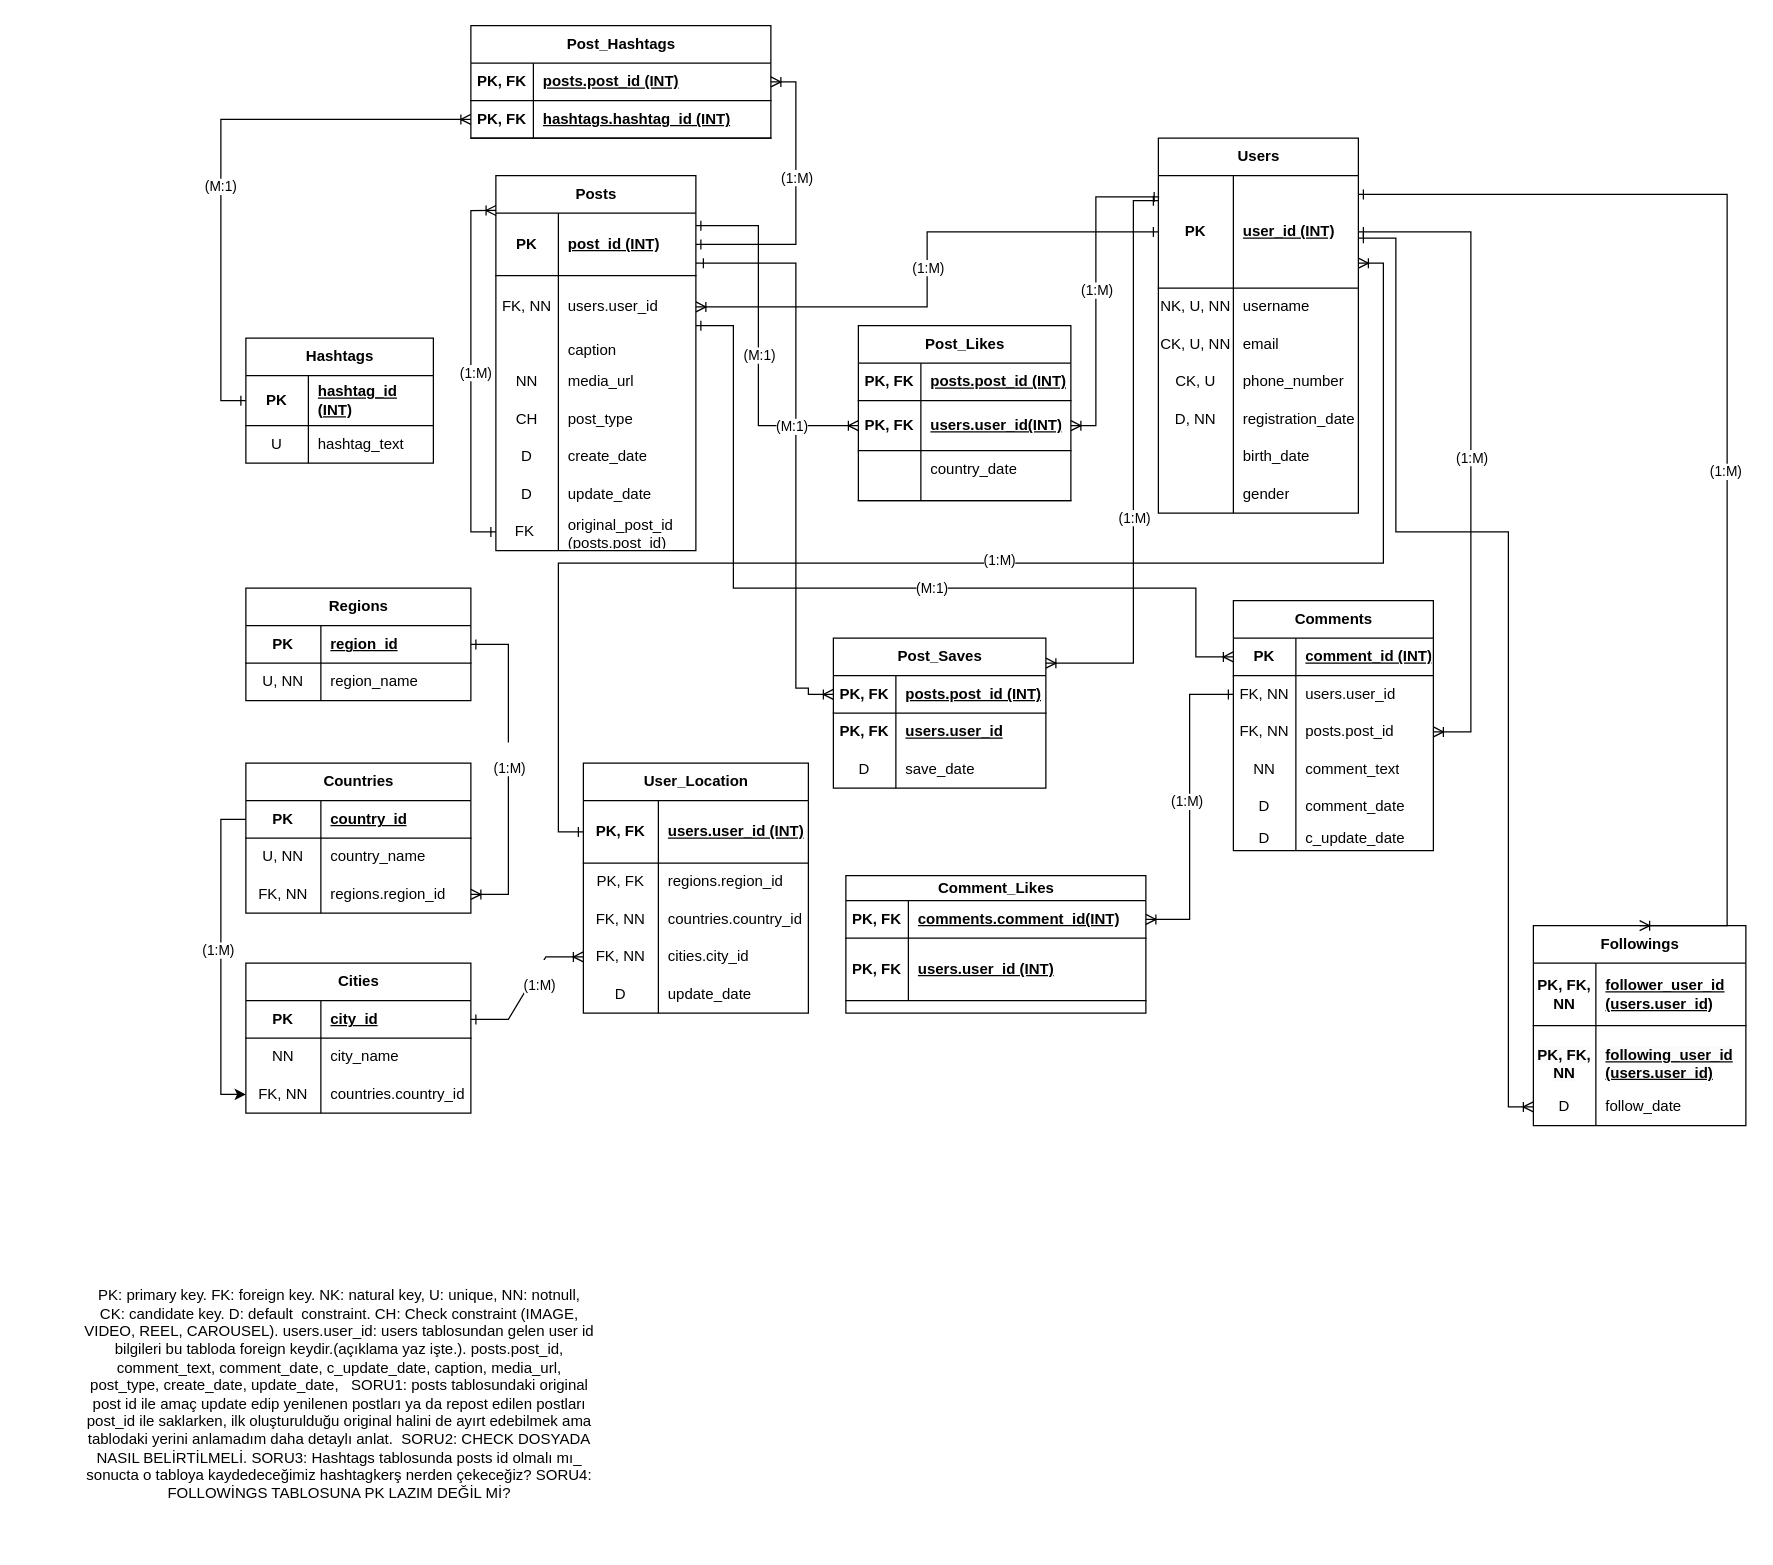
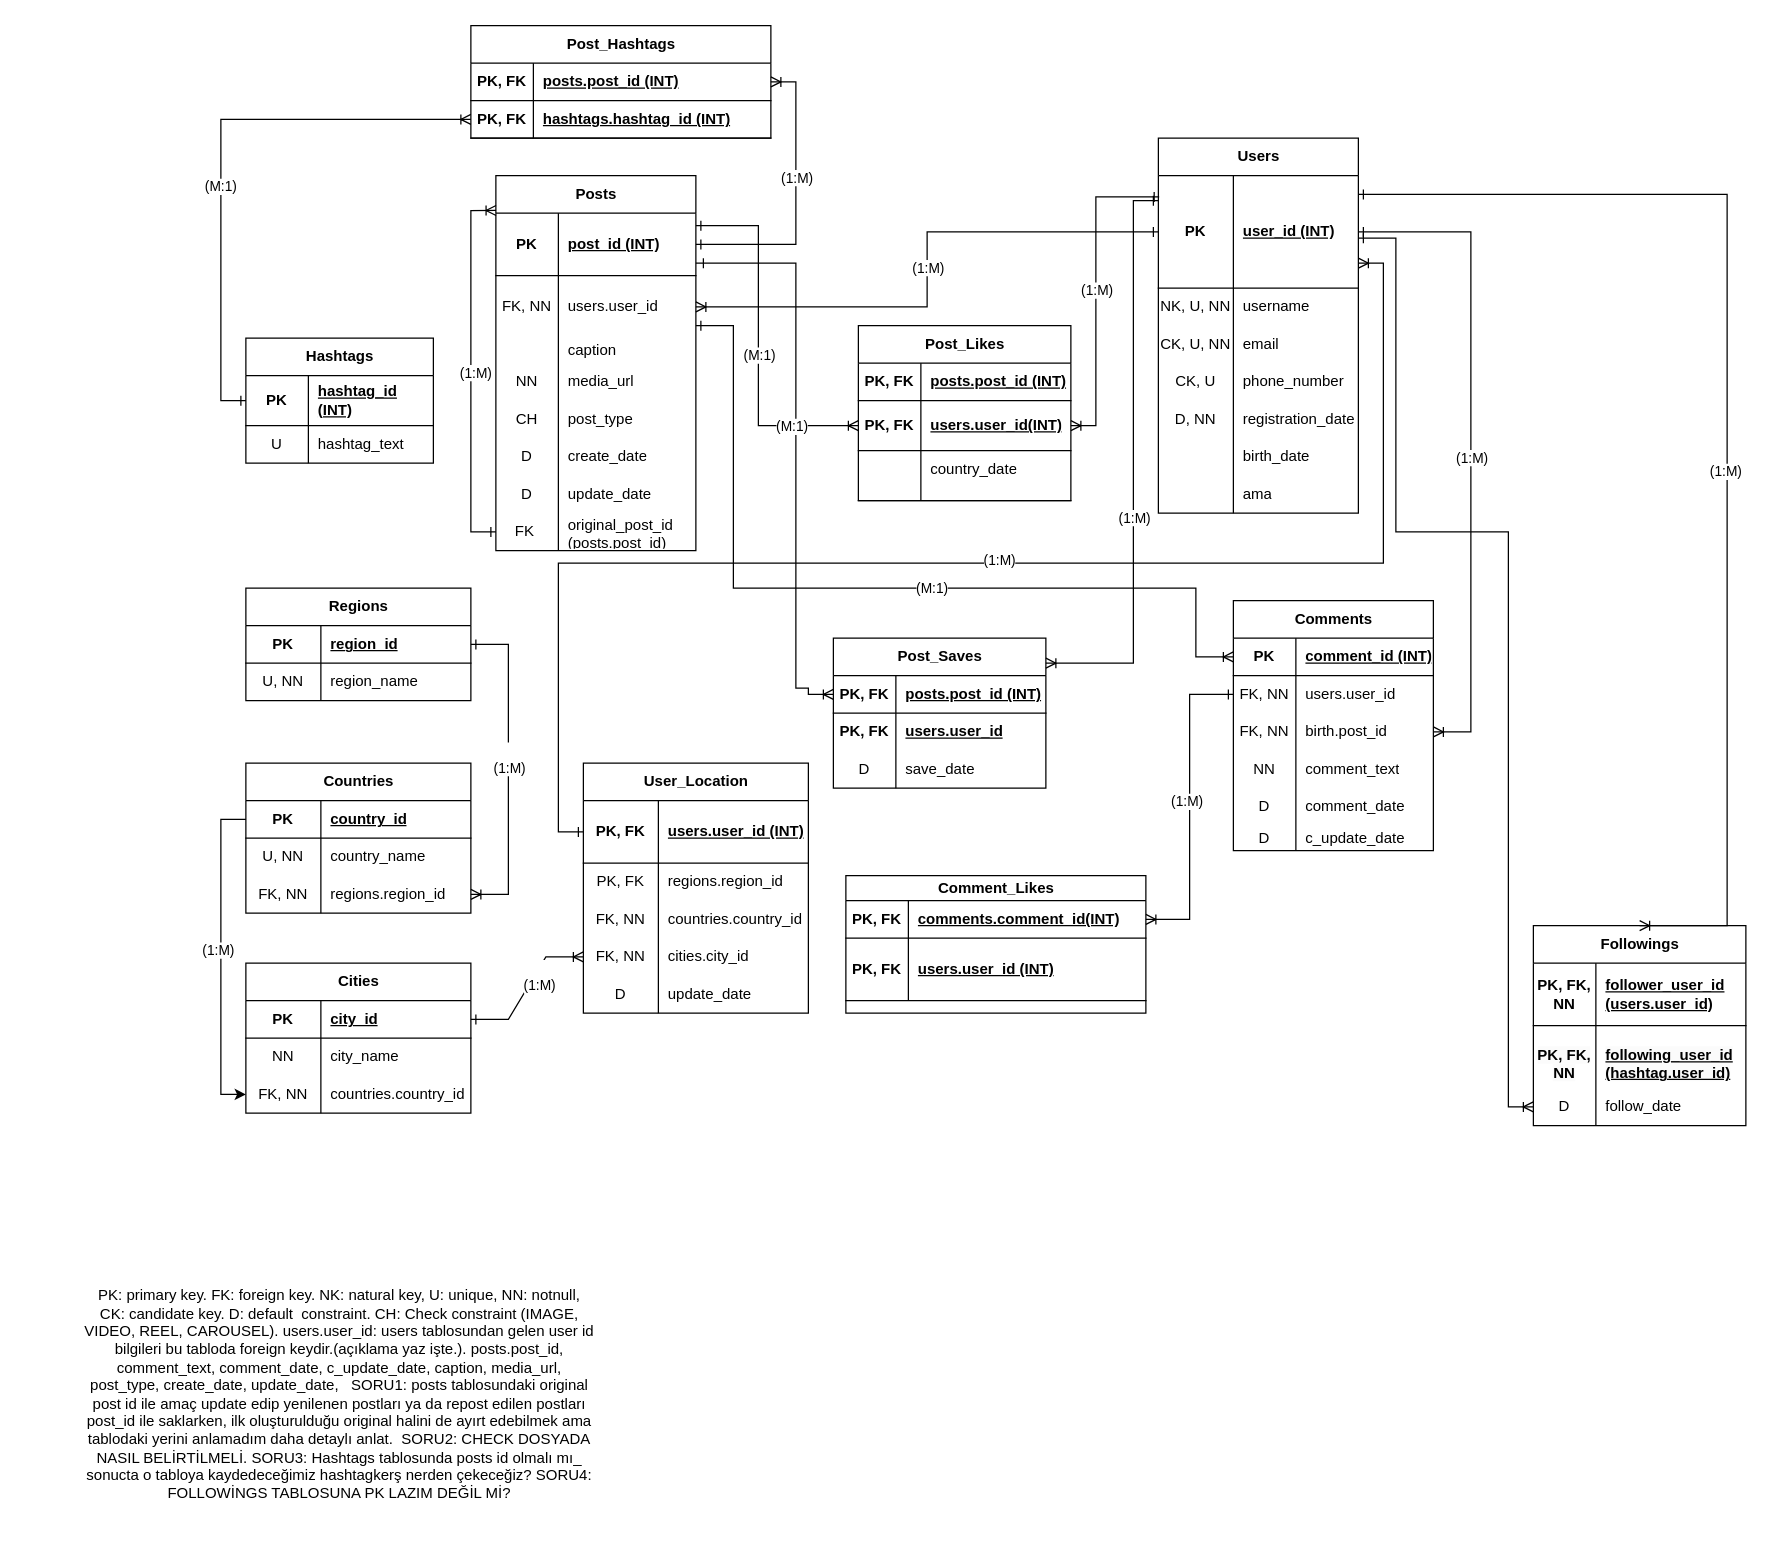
node "gender": label "gender" -> "ama"
node "posts.post_id": label "posts.post_id" -> "birth.post_id"
node "following_user_id (users.user_id)": label "following_user_id (users.user_id)" -> "following_user_id (hashtag.user_id)"
